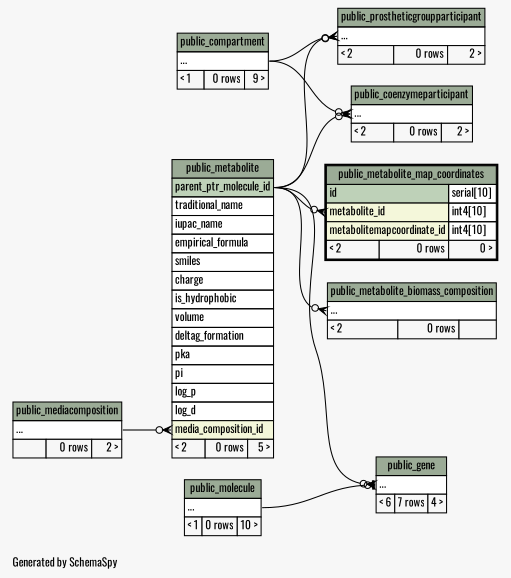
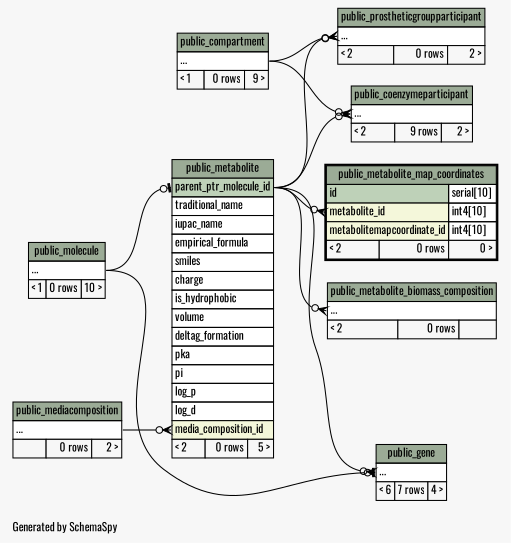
node "public_coenzymeparticipant": text "0 rows" -> "9 rows"
edge "public_molecule" -> "public_metabolite": added
